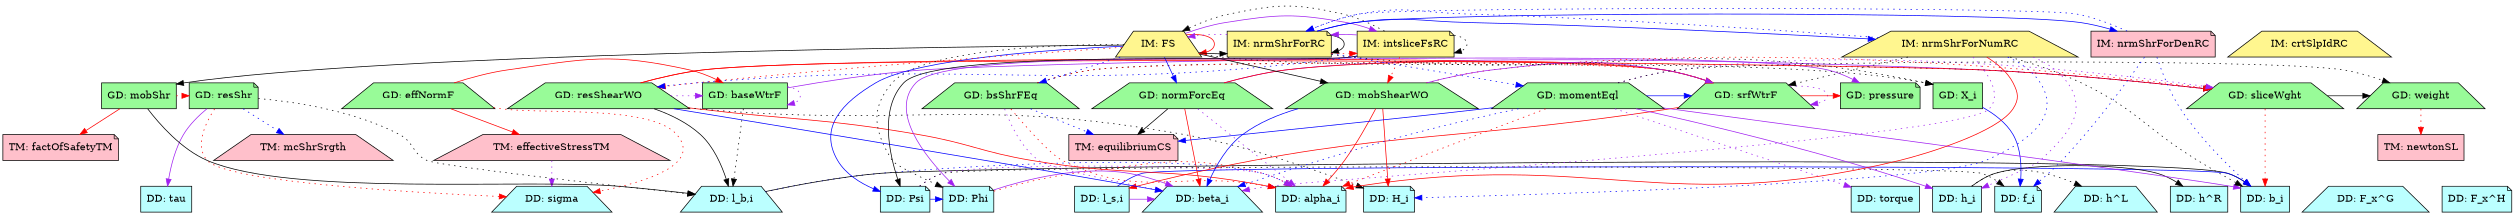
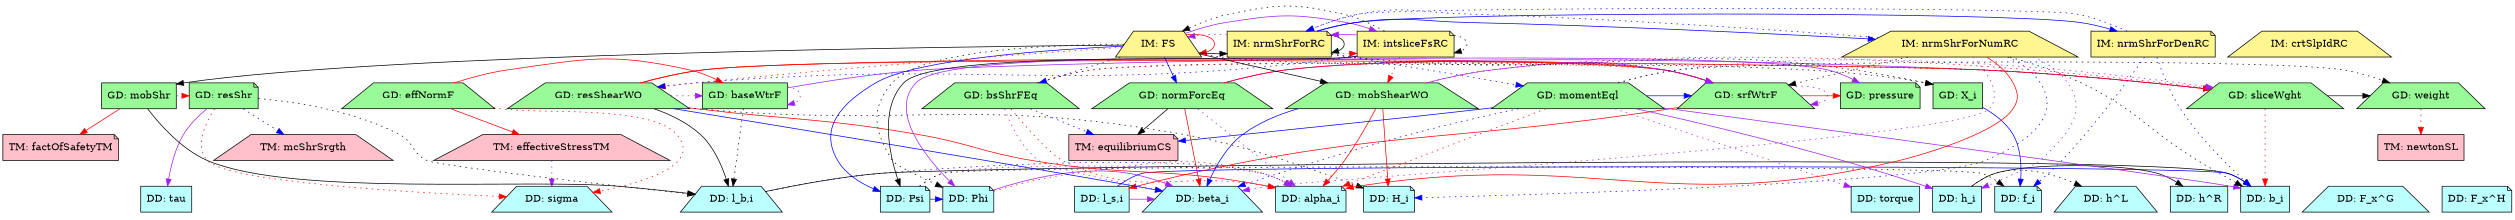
node "IM: nrmShrForDenRC": fillcolor pink -> khaki1
